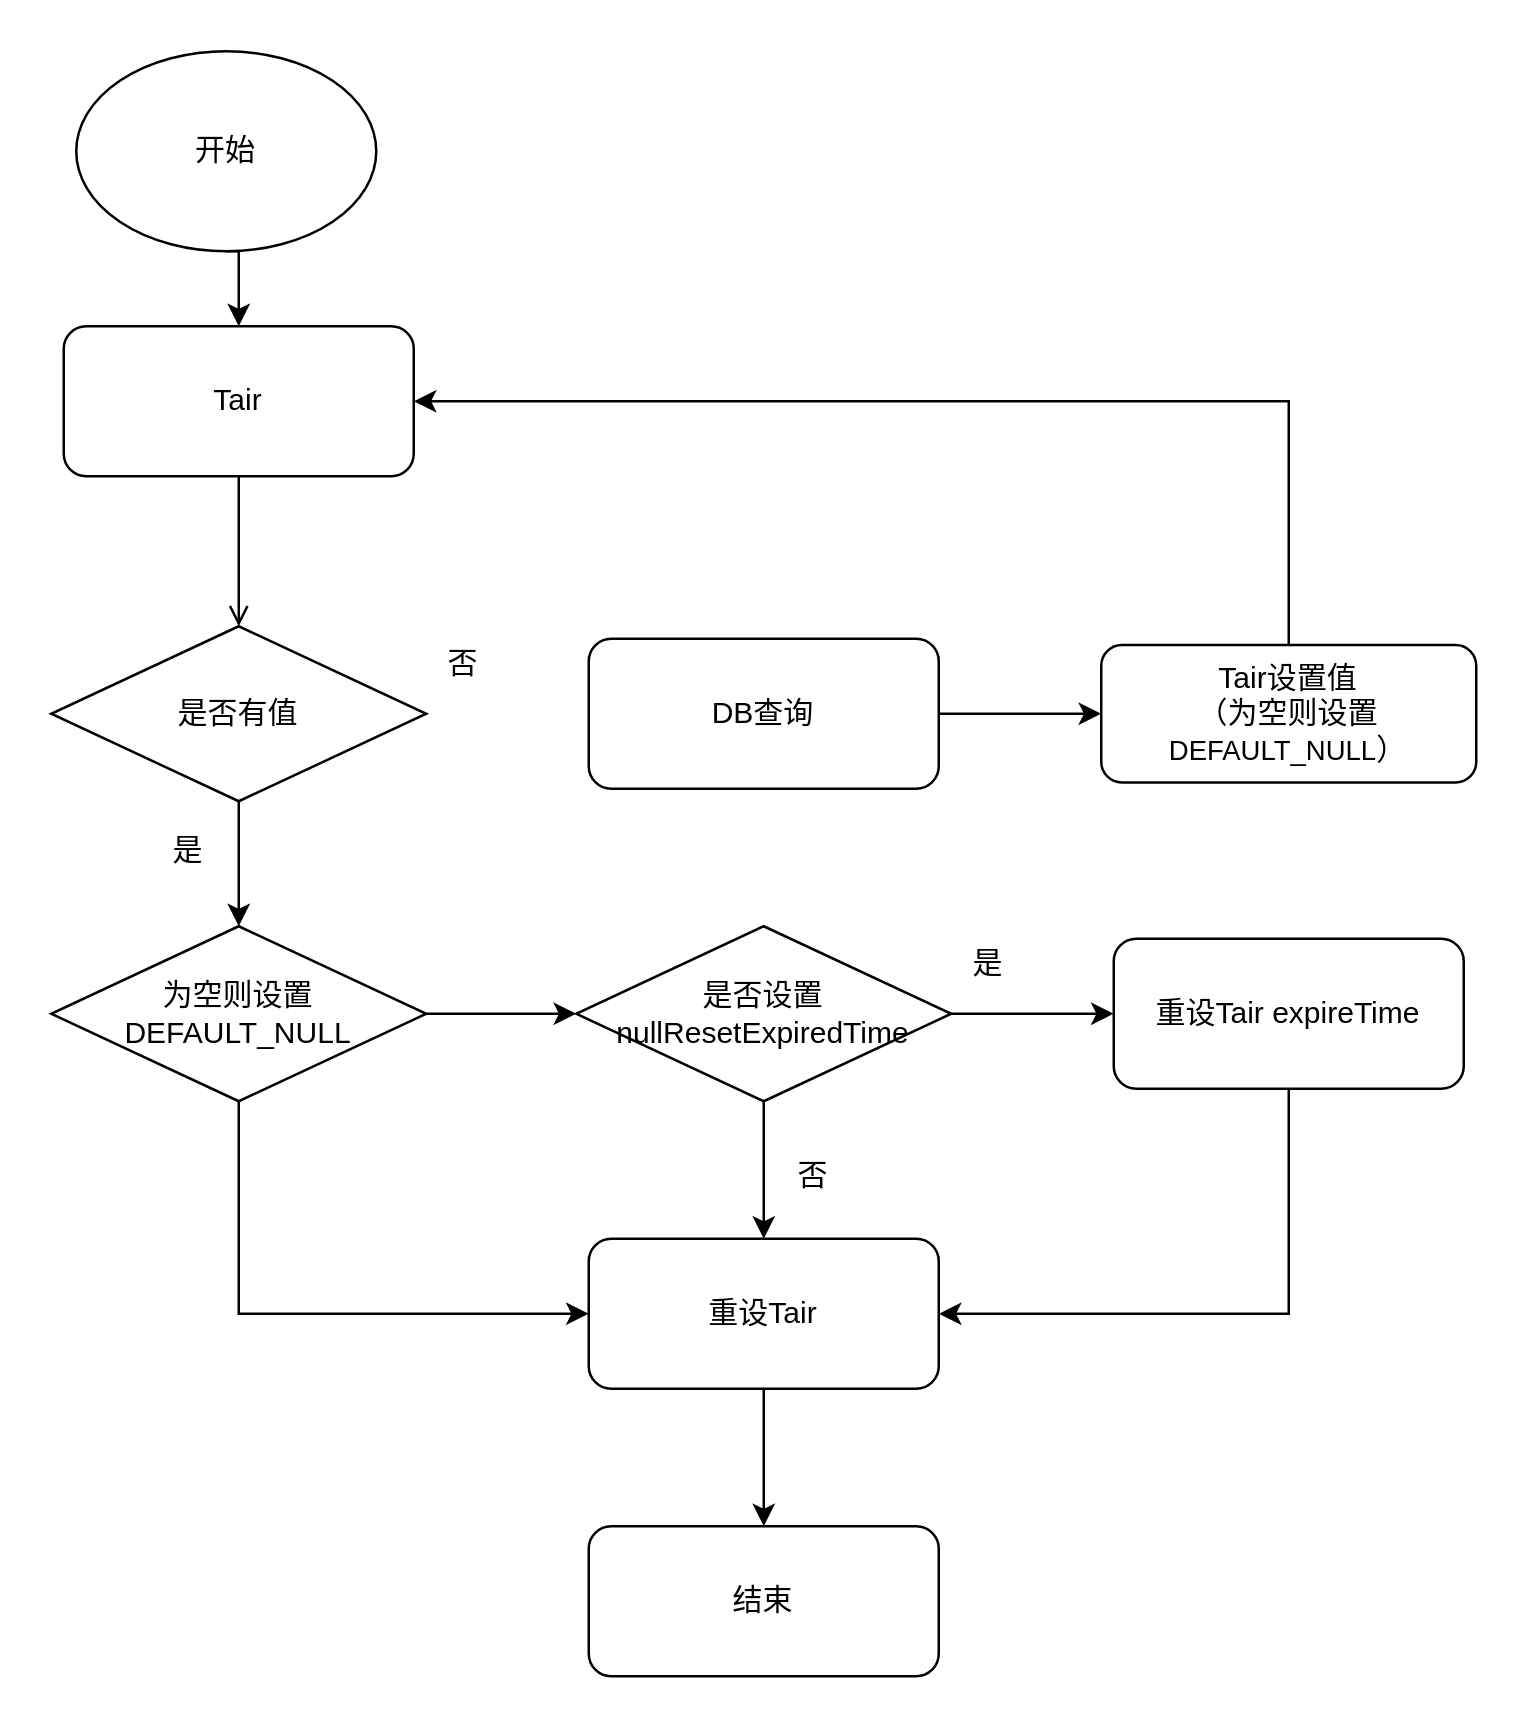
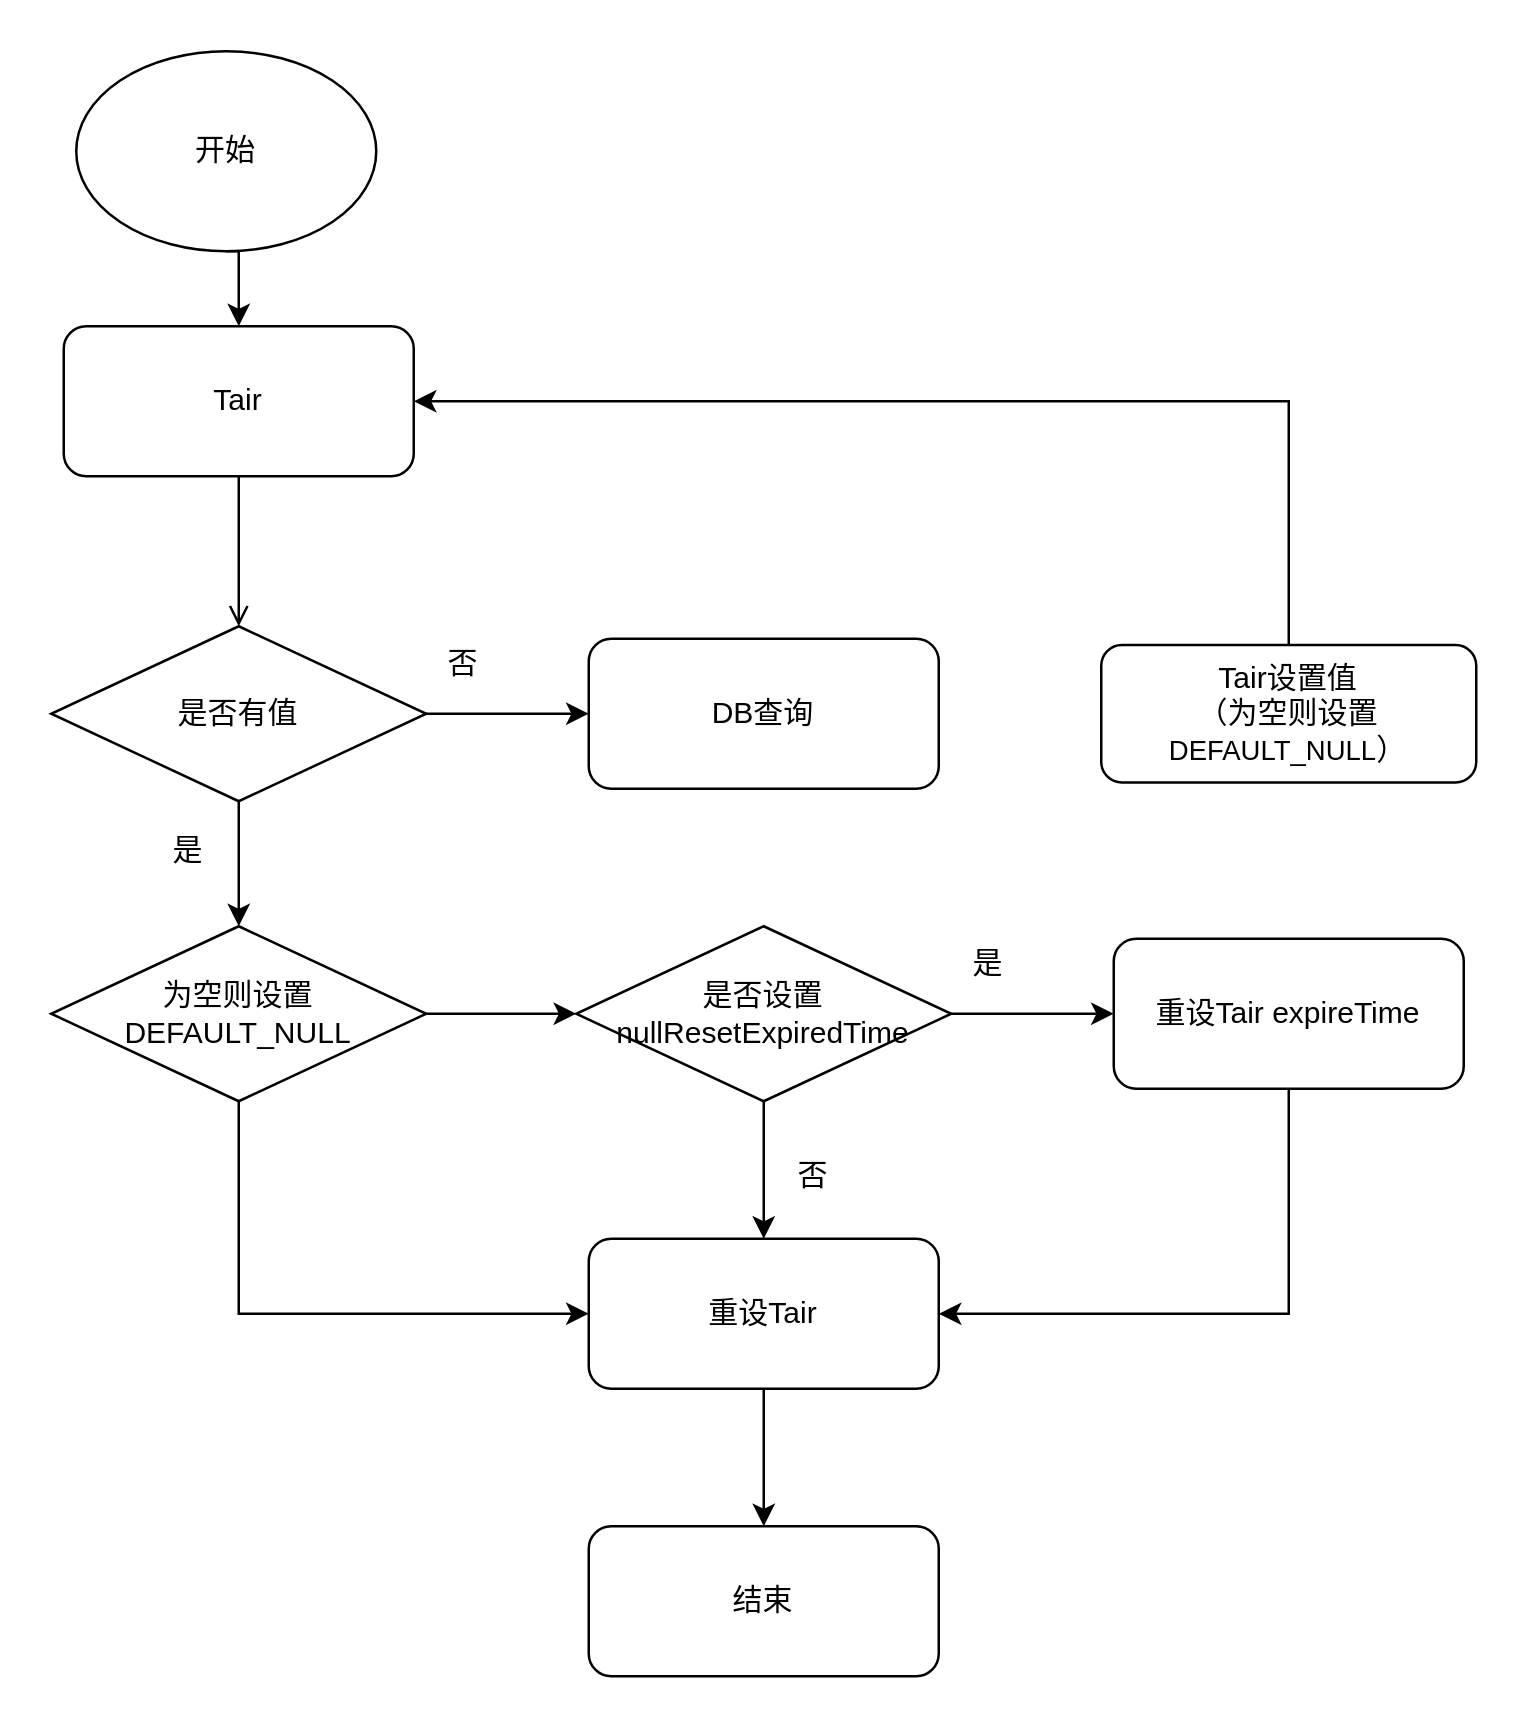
edge "是否有值" -> "DB查询": added
edge "DB查询" -> "Tair设置值 （为空则设置DEFAULT_NULL）": removed
